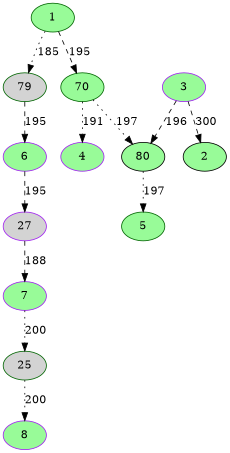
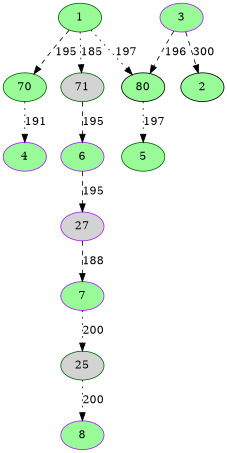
node "79": label "79" -> "71"
edge "70" -> "80": now "1" -> "80"
